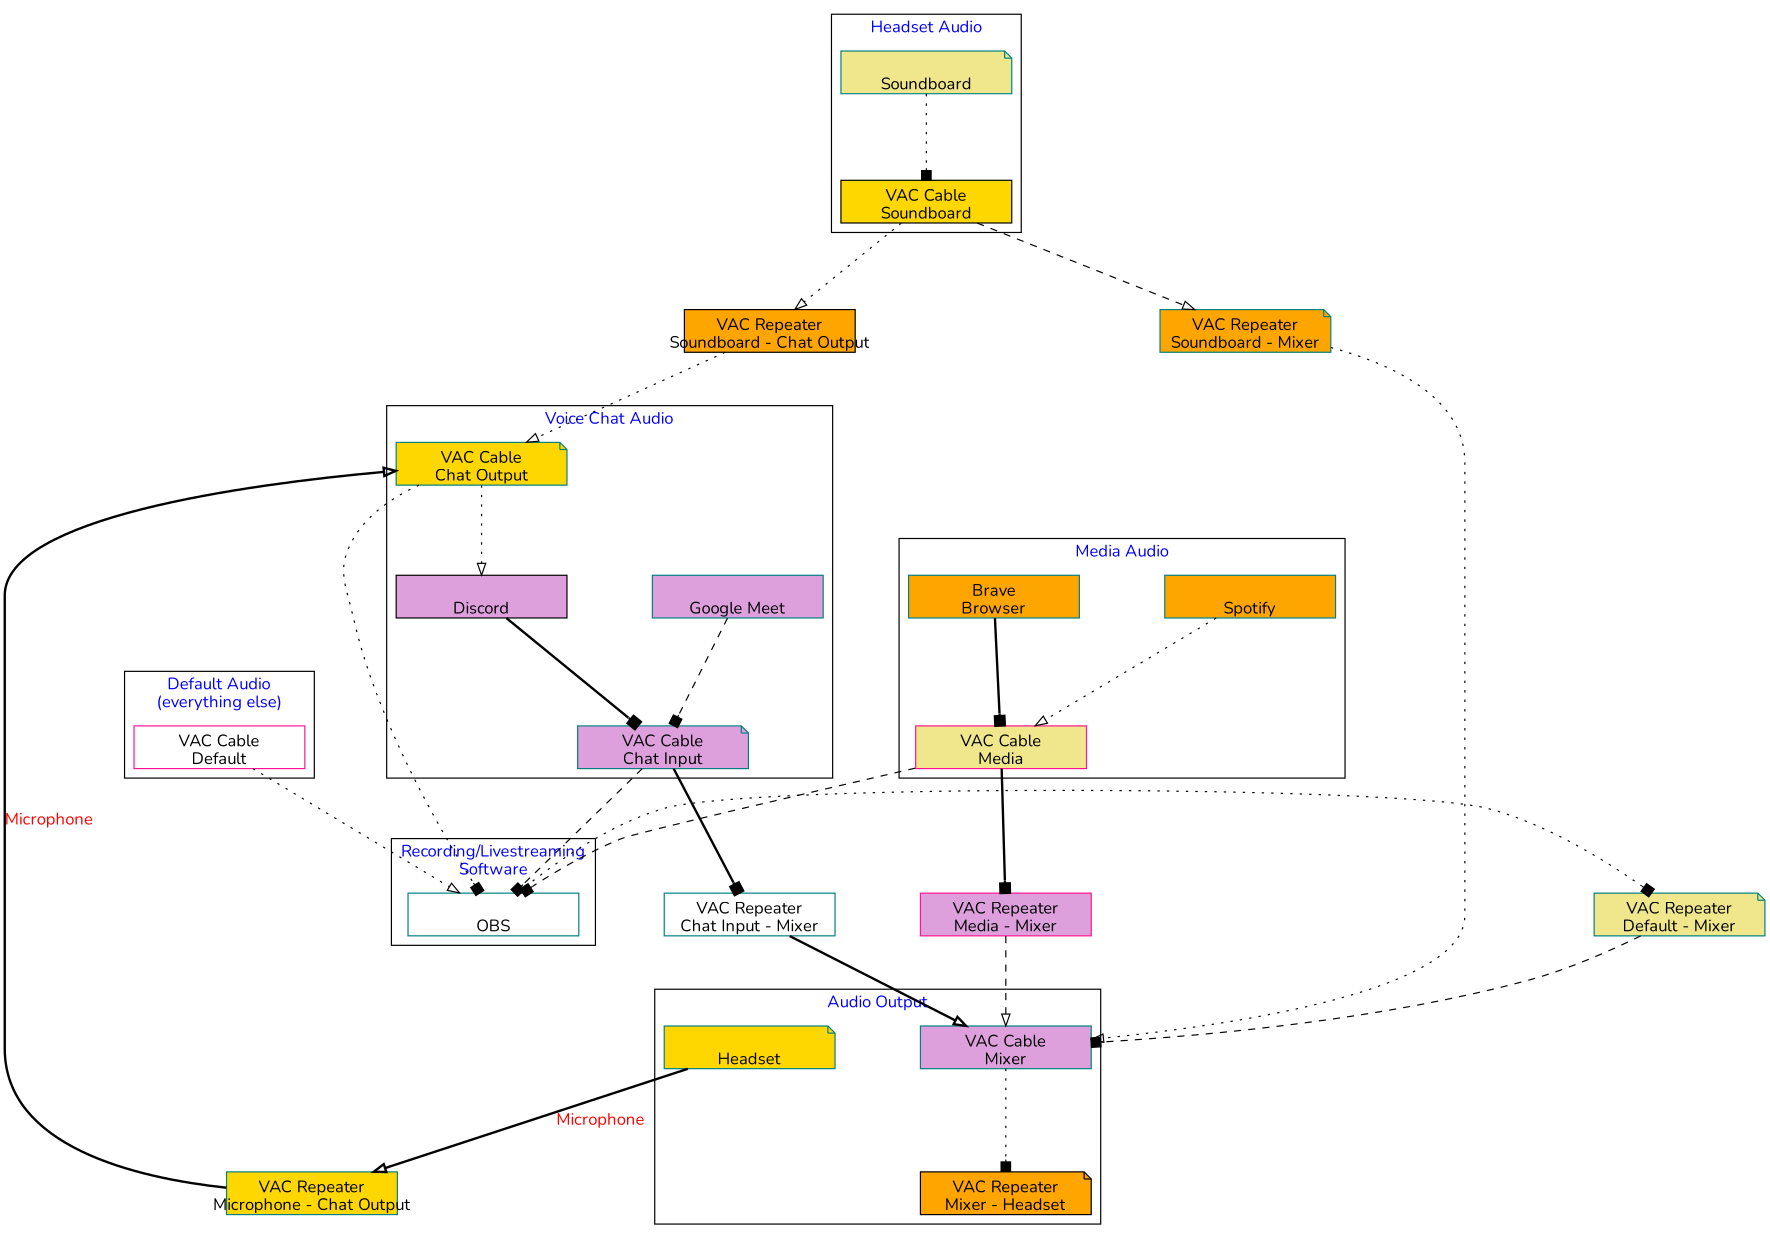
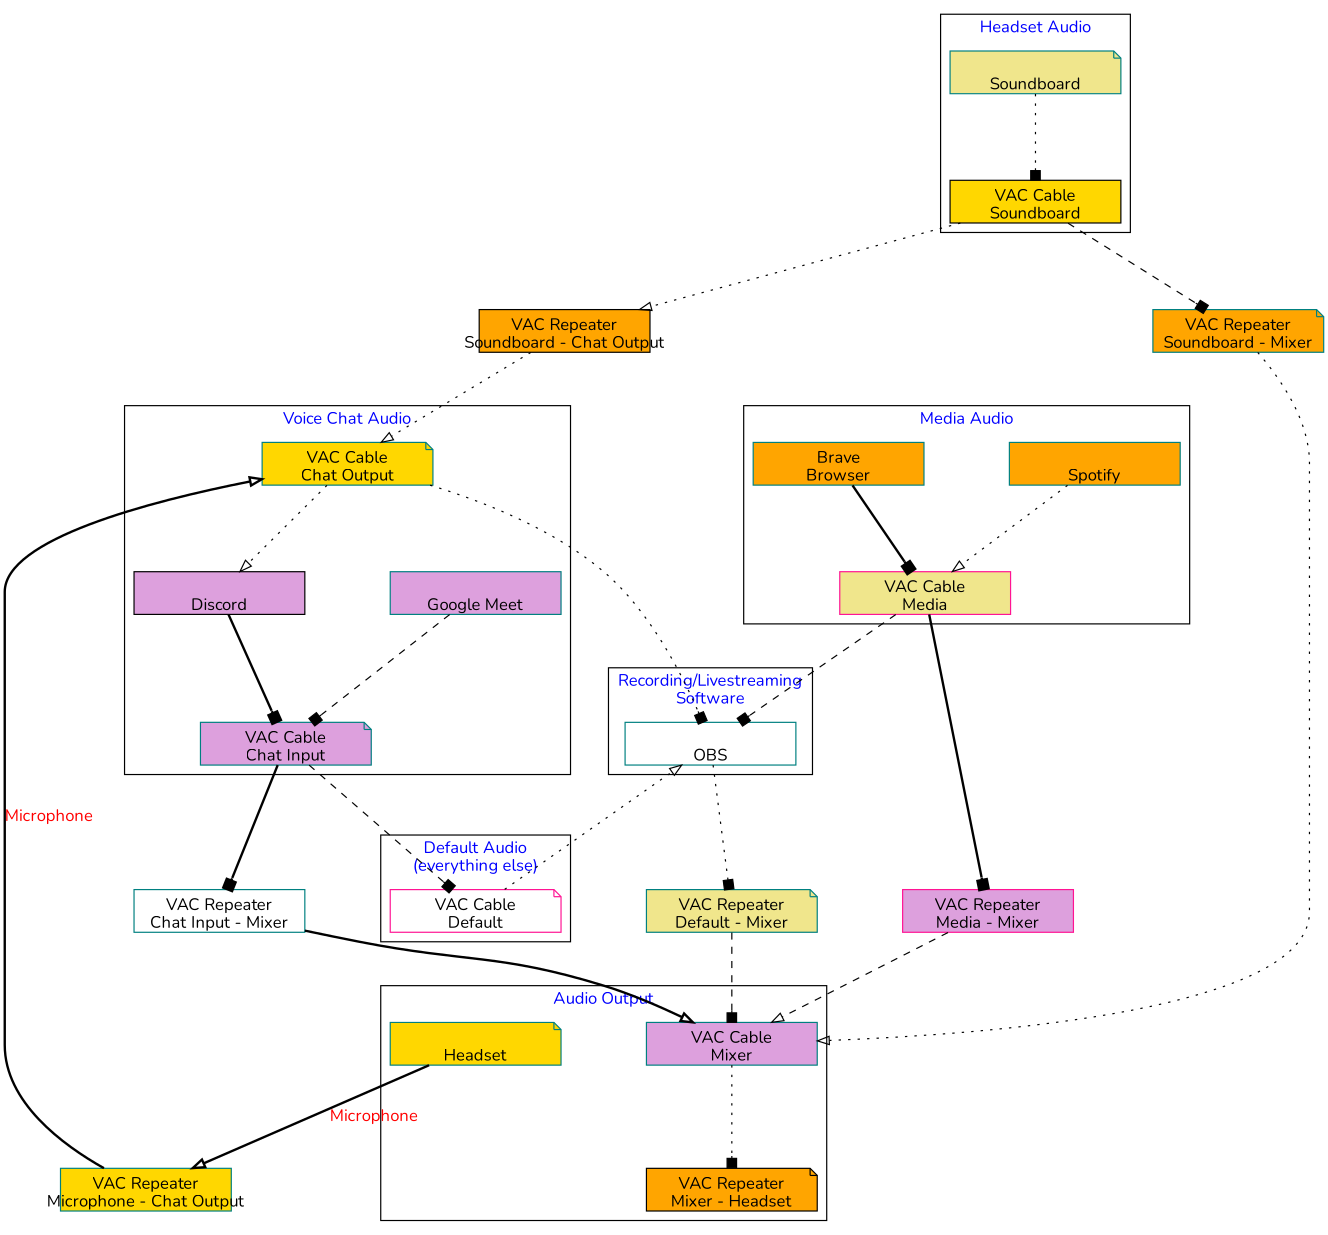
edge "VAC Cable Soundboard" -> "VAC Repeater Soundboard - Mixer": arrowhead onormal -> box
node "VAC Cable Default": shape box -> note
edge "VAC Cable Chat Input" -> "OBS": now "VAC Cable Chat Input" -> "VAC Cable Default"
